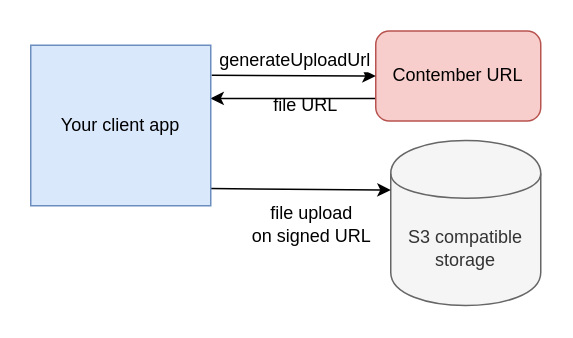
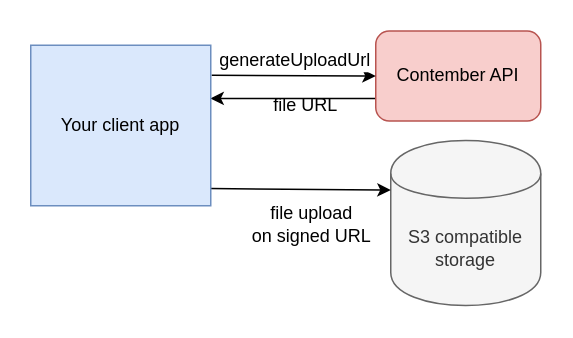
node "Contember URL": label "Contember URL" -> "Contember API"
